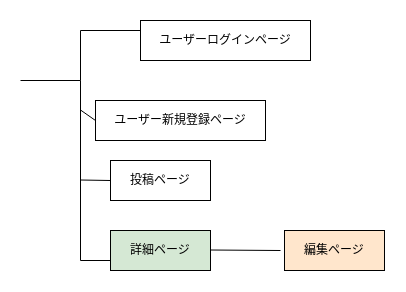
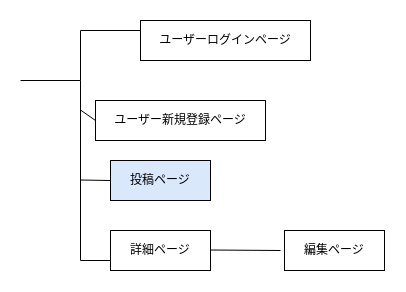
node "投稿ページ": fillcolor #ffffff -> #dae8fc
node "詳細ページ": fillcolor #d5e8d4 -> #ffffff
node "編集ページ": fillcolor #ffe6cc -> #ffffff
